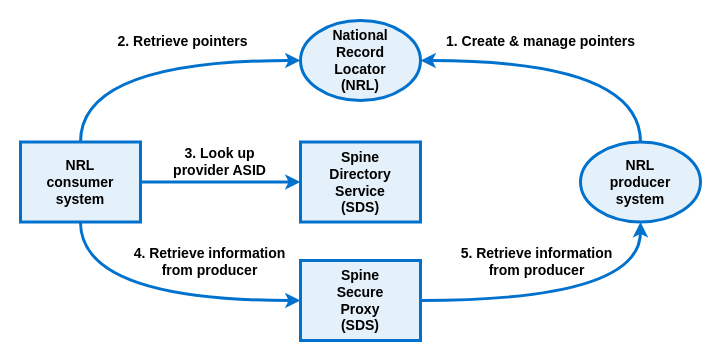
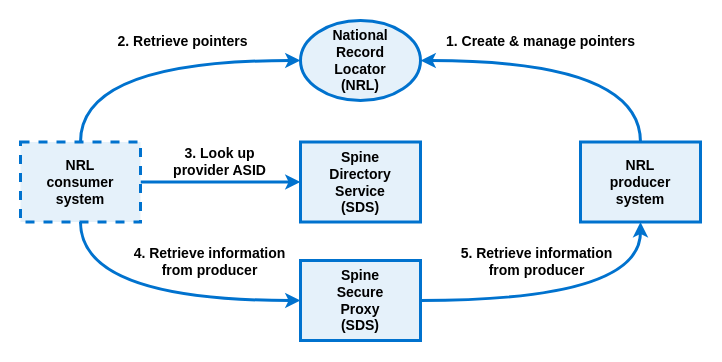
node "NRLconsumersystem": style solid -> dashed
node "NRL producer system": shape ellipse -> rectangle
